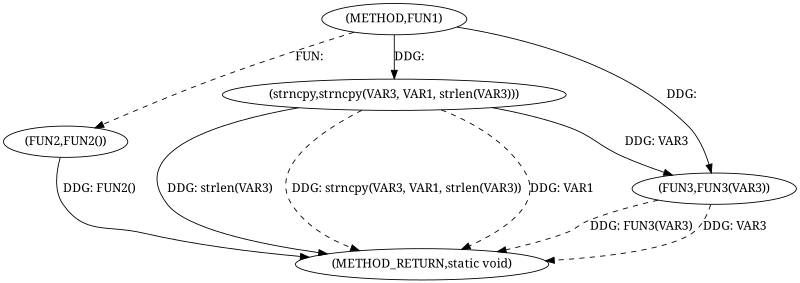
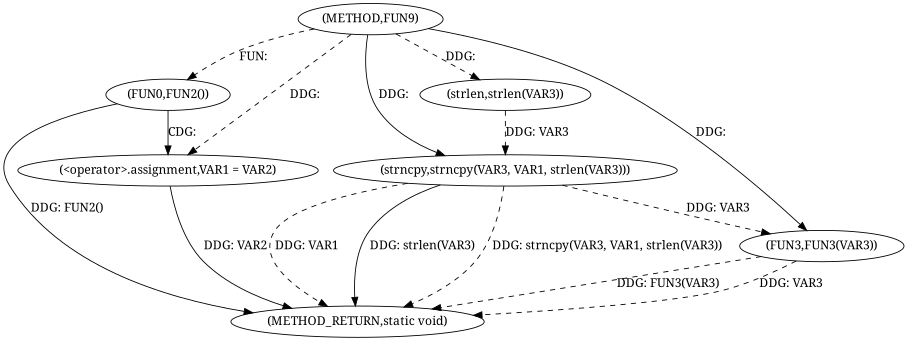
node "(METHOD,FUN1)": label "(METHOD,FUN1)" -> "(METHOD,FUN9)"
node "(strlen,strlen(VAR3))": added
edge "(strncpy,strncpy(VAR3, VAR1, strlen(VAR3)))" -> "(FUN3,FUN3(VAR3))": style solid -> dashed
node "(FUN2,FUN2())": label "(FUN2,FUN2())" -> "(FUN0,FUN2())"
node "(<operator>.assignment,VAR1 = VAR2)": added
